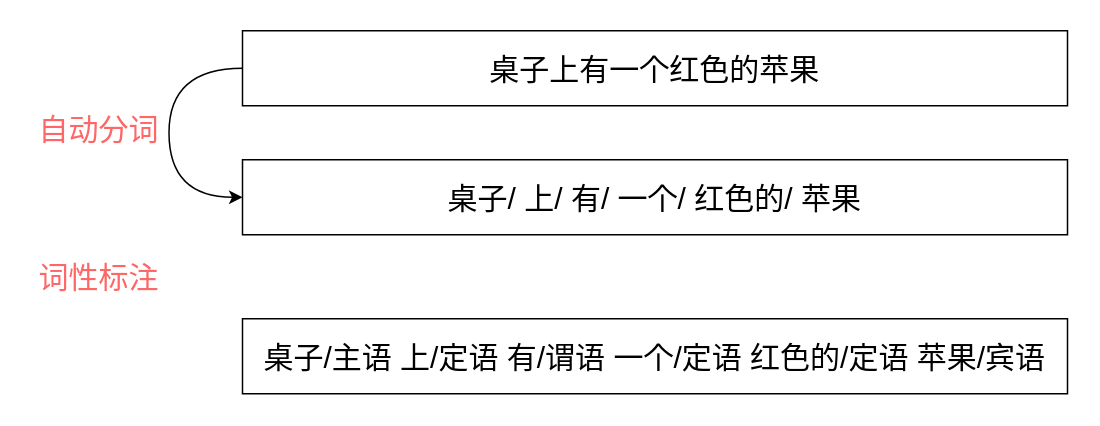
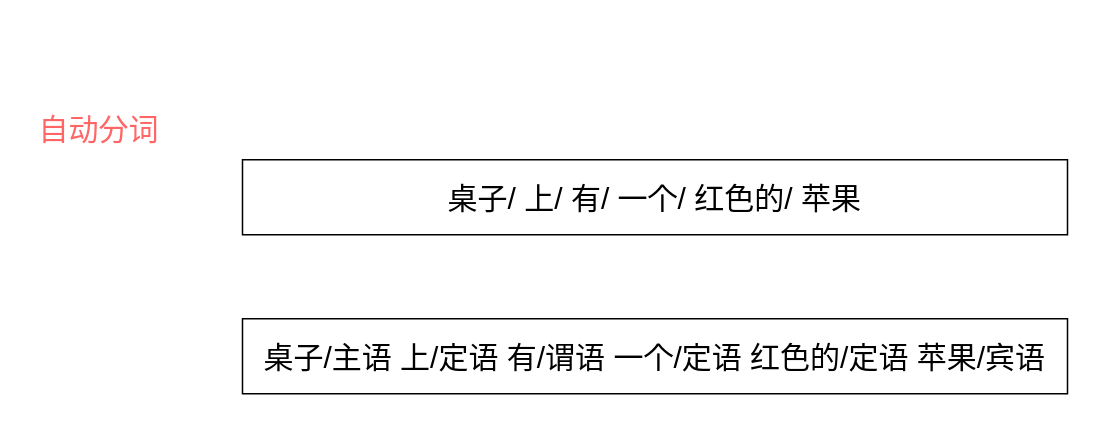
node "桌子上有一个红色的苹果": removed
edge "桌子上有一个红色的苹果" -> "桌子/ 上/ 有/ 一个/ 红色的/ 苹果": removed
node "词性标注": removed
